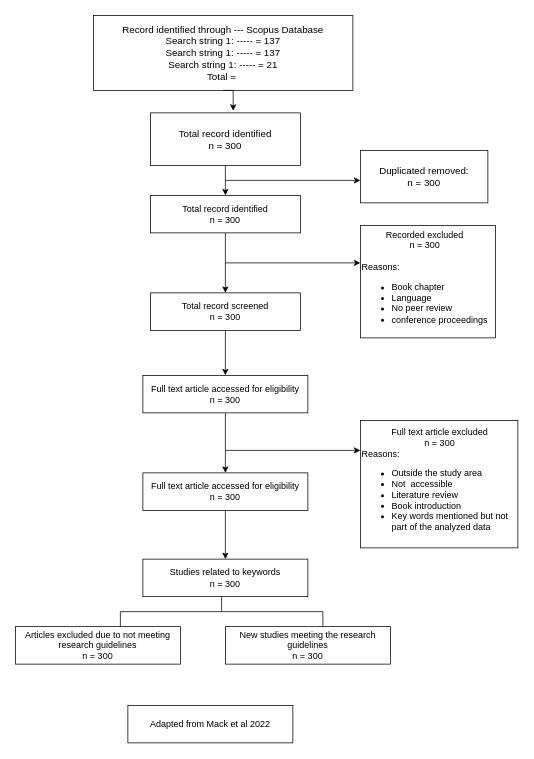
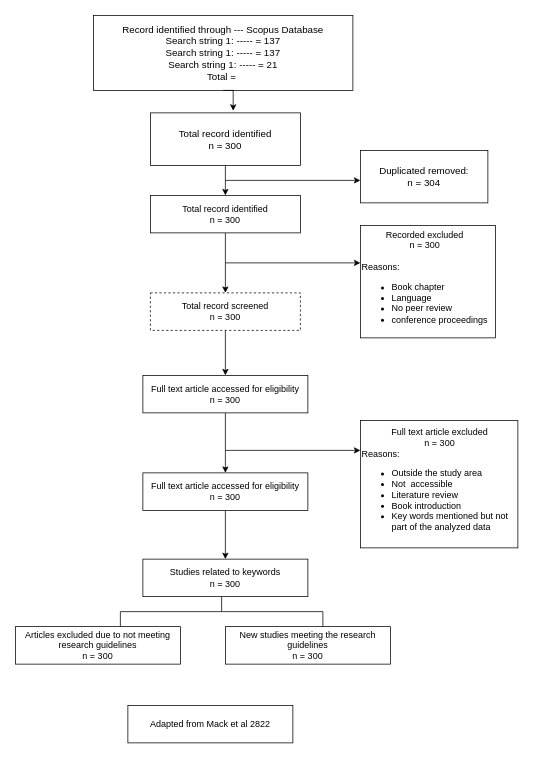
node "Duplicated removed: n = 300": label "Duplicated removed: n = 300" -> "Duplicated removed: n = 304"
node "Total record screened n = 300": style solid -> dashed
node "Adapted from Mack et al 2022": label "Adapted from Mack et al 2022" -> "Adapted from Mack et al 2822"
